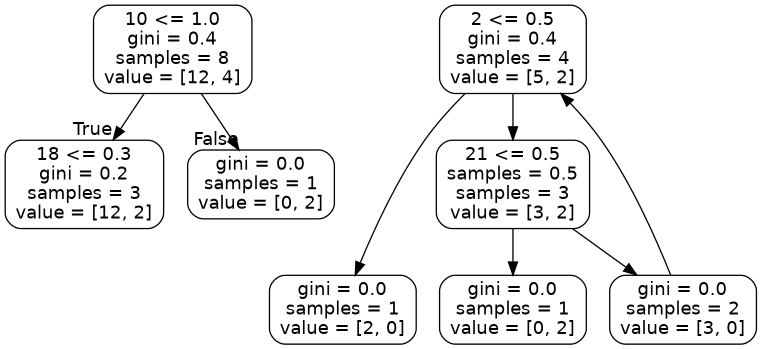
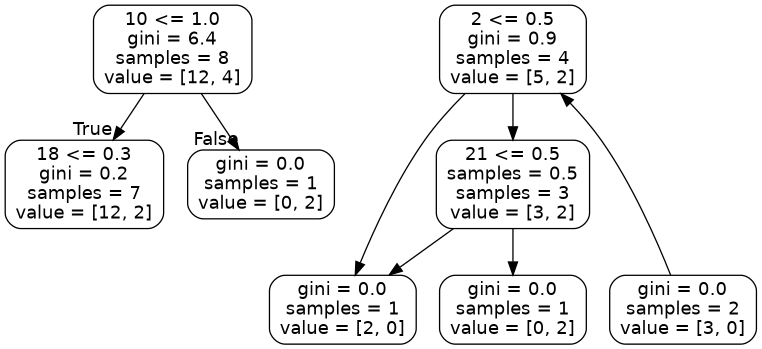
node "10 <= 1.0 gini = 0.4 samples = 8 value = [12, 4]": label "10 <= 1.0 gini = 0.4 samples = 8 value = [12, 4]" -> "10 <= 1.0 gini = 6.4 samples = 8 value = [12, 4]"
node "2 <= 0.5 gini = 0.4 samples = 4 value = [5, 2]": label "2 <= 0.5 gini = 0.4 samples = 4 value = [5, 2]" -> "2 <= 0.5 gini = 0.9 samples = 4 value = [5, 2]"
node "18 <= 0.3 gini = 0.2 samples = 3 value = [12, 2]": label "18 <= 0.3 gini = 0.2 samples = 3 value = [12, 2]" -> "18 <= 0.3 gini = 0.2 samples = 7 value = [12, 2]"
edge "21 <= 0.5 samples = 0.5 samples = 3 value = [3, 2]" -> "gini = 0.0 samples = 2 value = [3, 0]": now "21 <= 0.5 samples = 0.5 samples = 3 value = [3, 2]" -> "gini = 0.0 samples = 1 value = [2, 0]"
